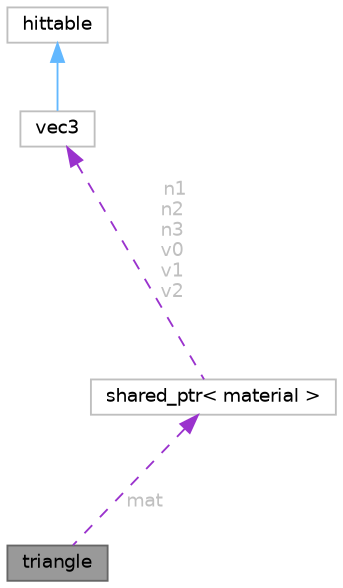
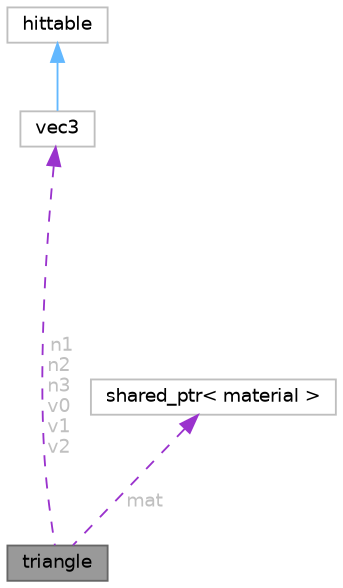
edge "shared_ptr< material >" -> "vec3": now "triangle" -> "vec3"
